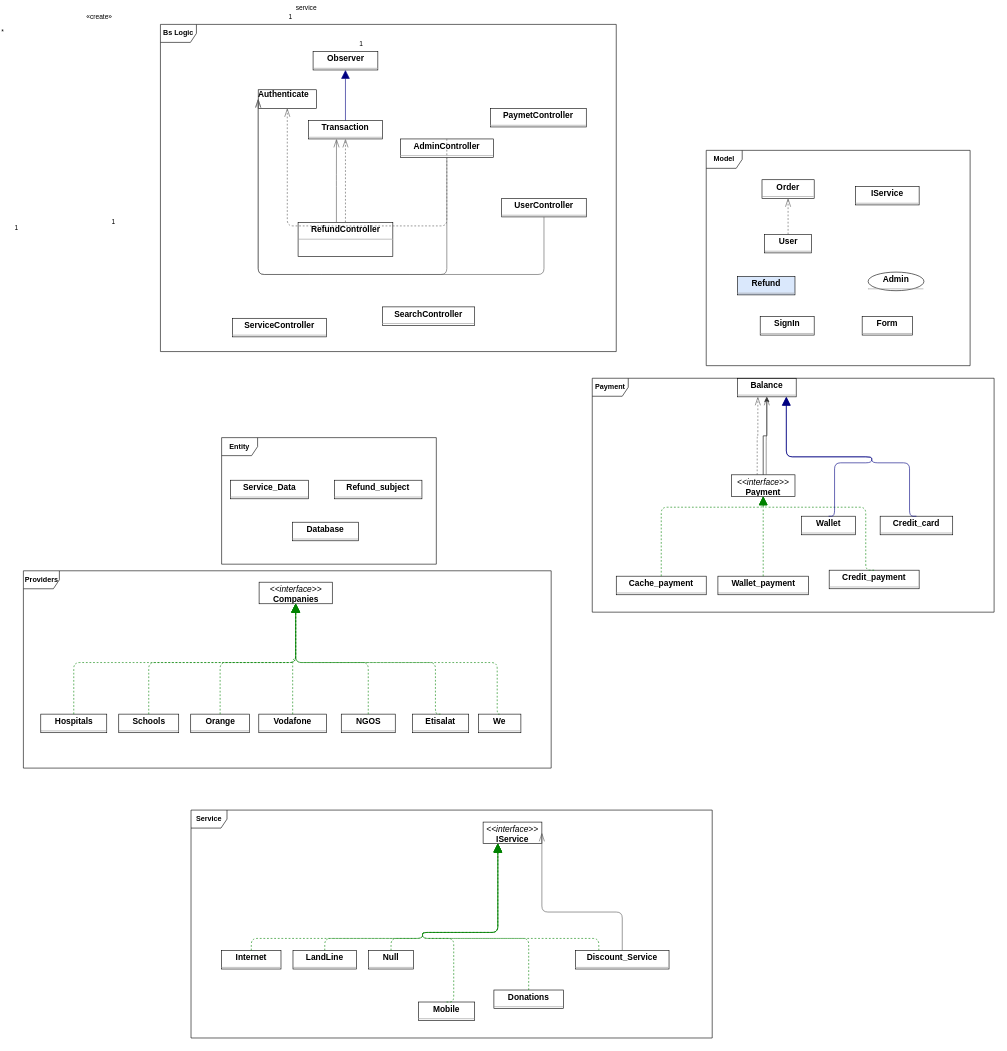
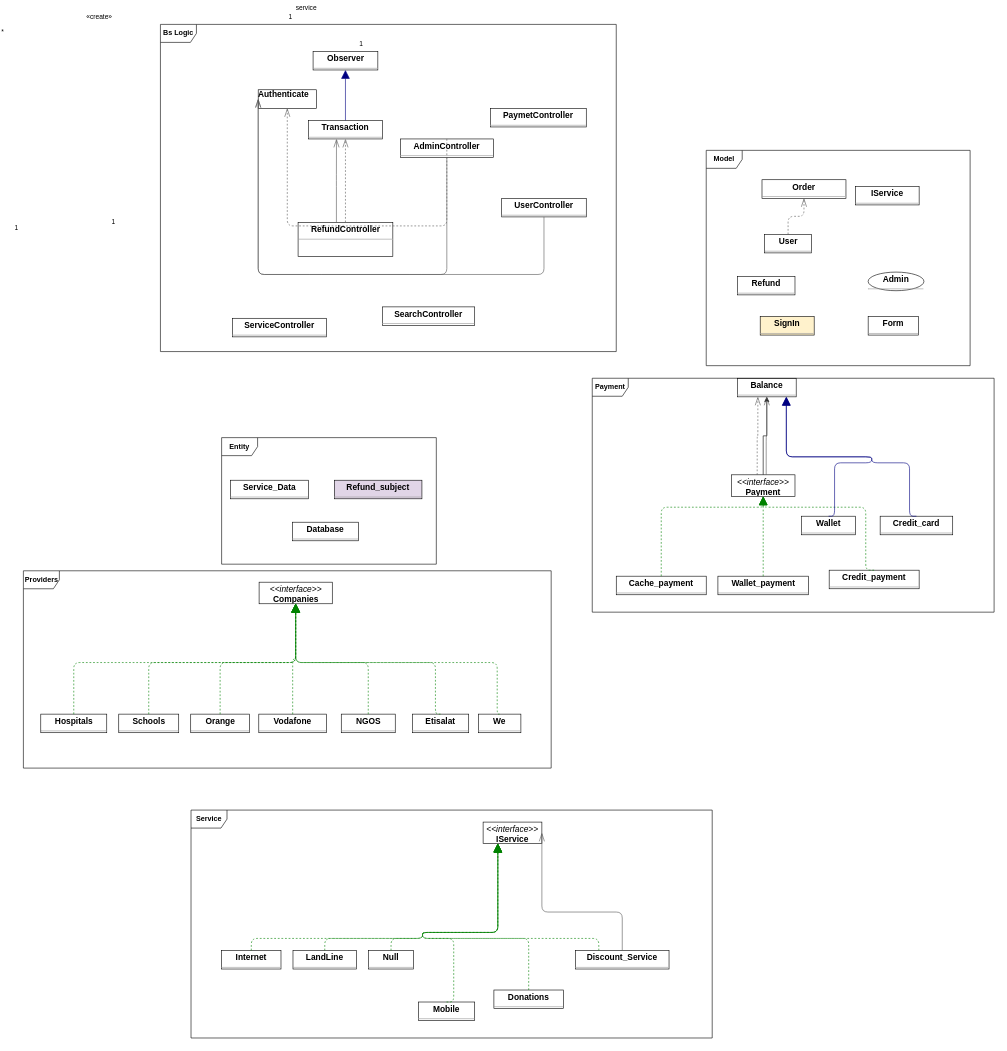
node "Order": size 52x19 -> 84x19
node "Refund": fillcolor #dae8fc -> #ffffff
node "SignIn": fillcolor #ffffff -> #fff2cc
node "Form": moved (888, 326) -> (894, 326)
node "Refund_subject": fillcolor #ffffff -> #e1d5e7
